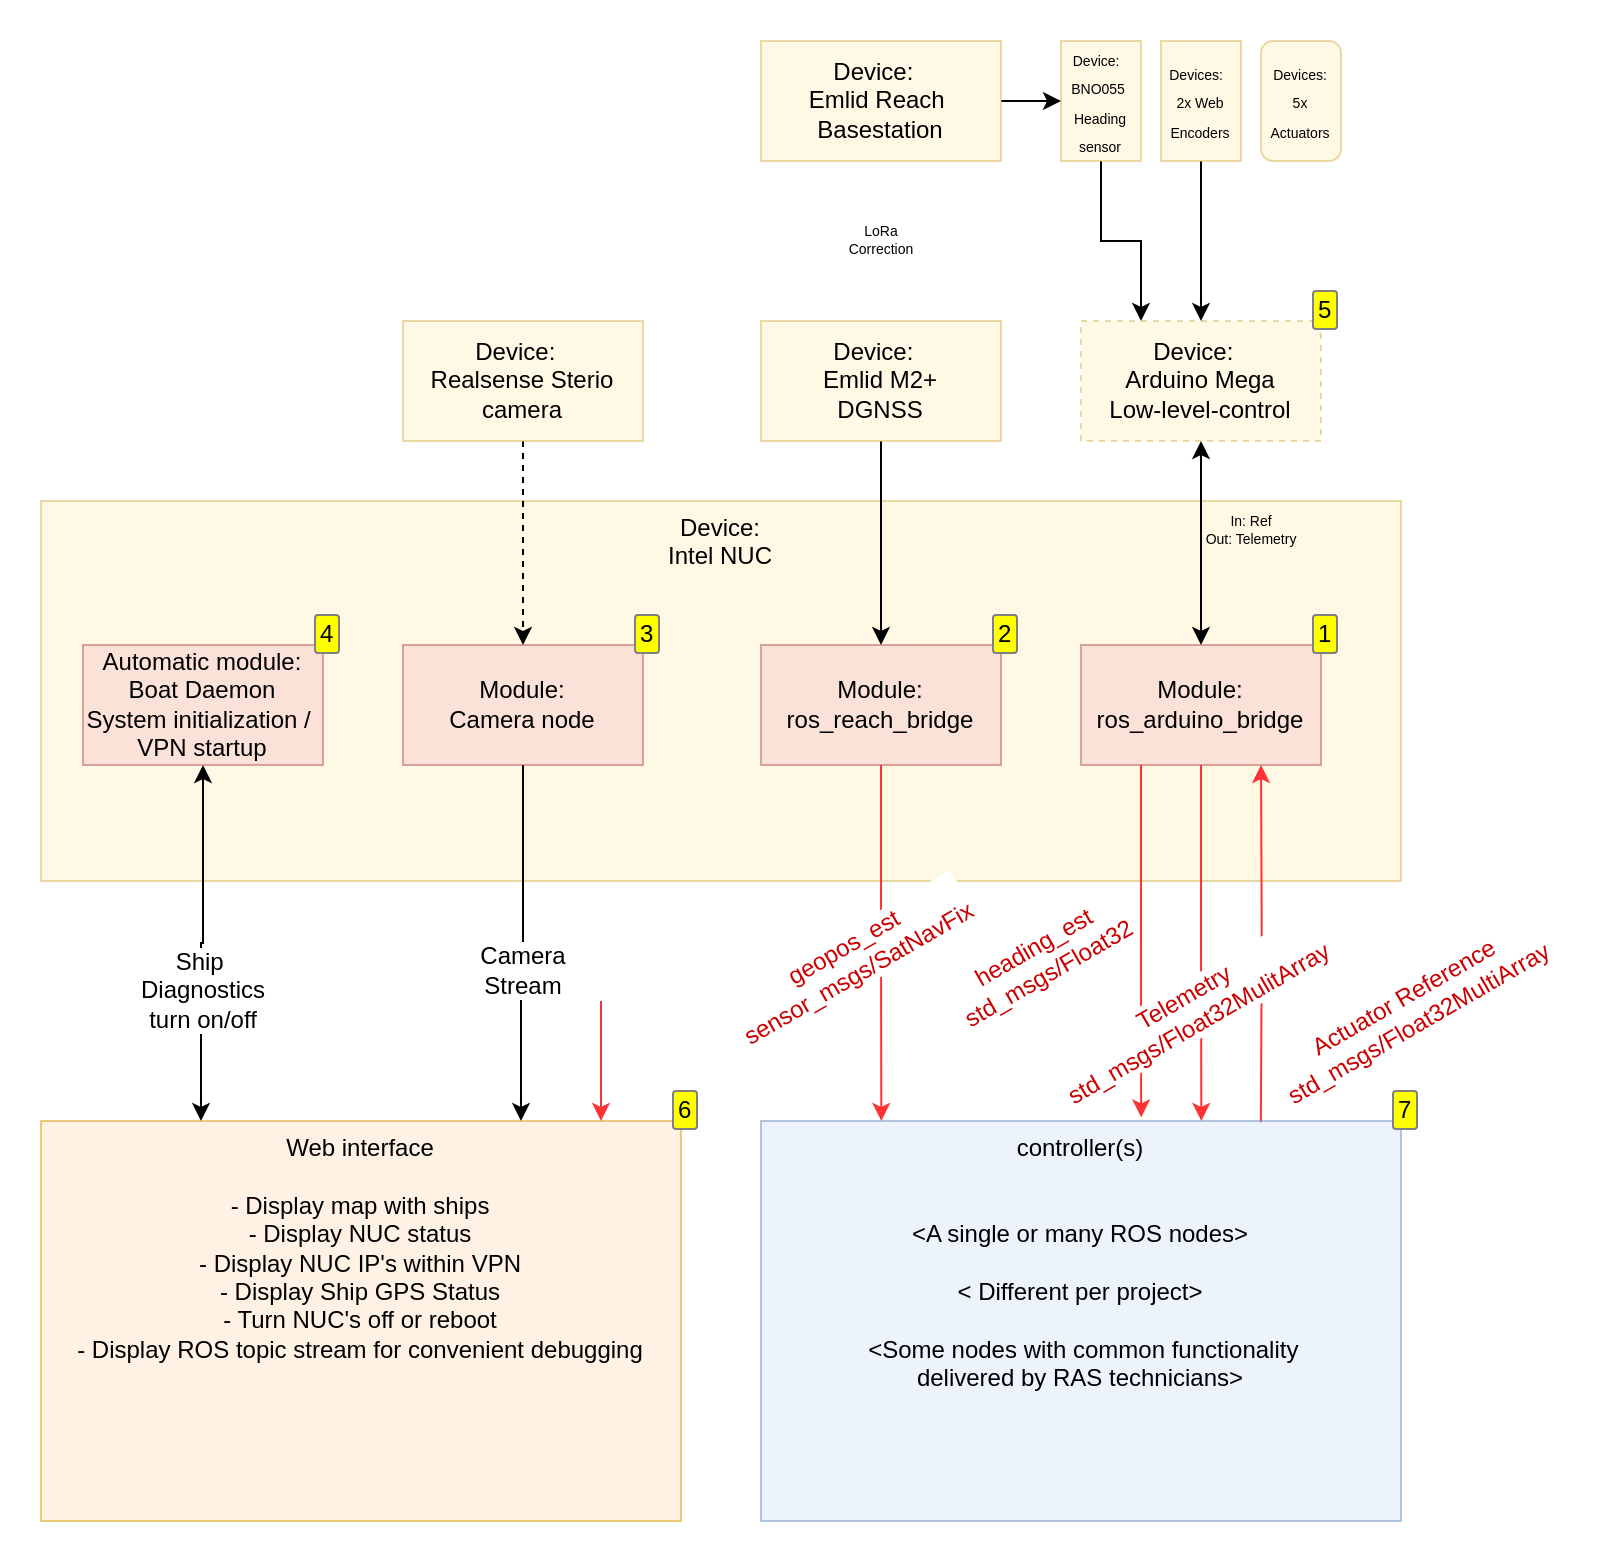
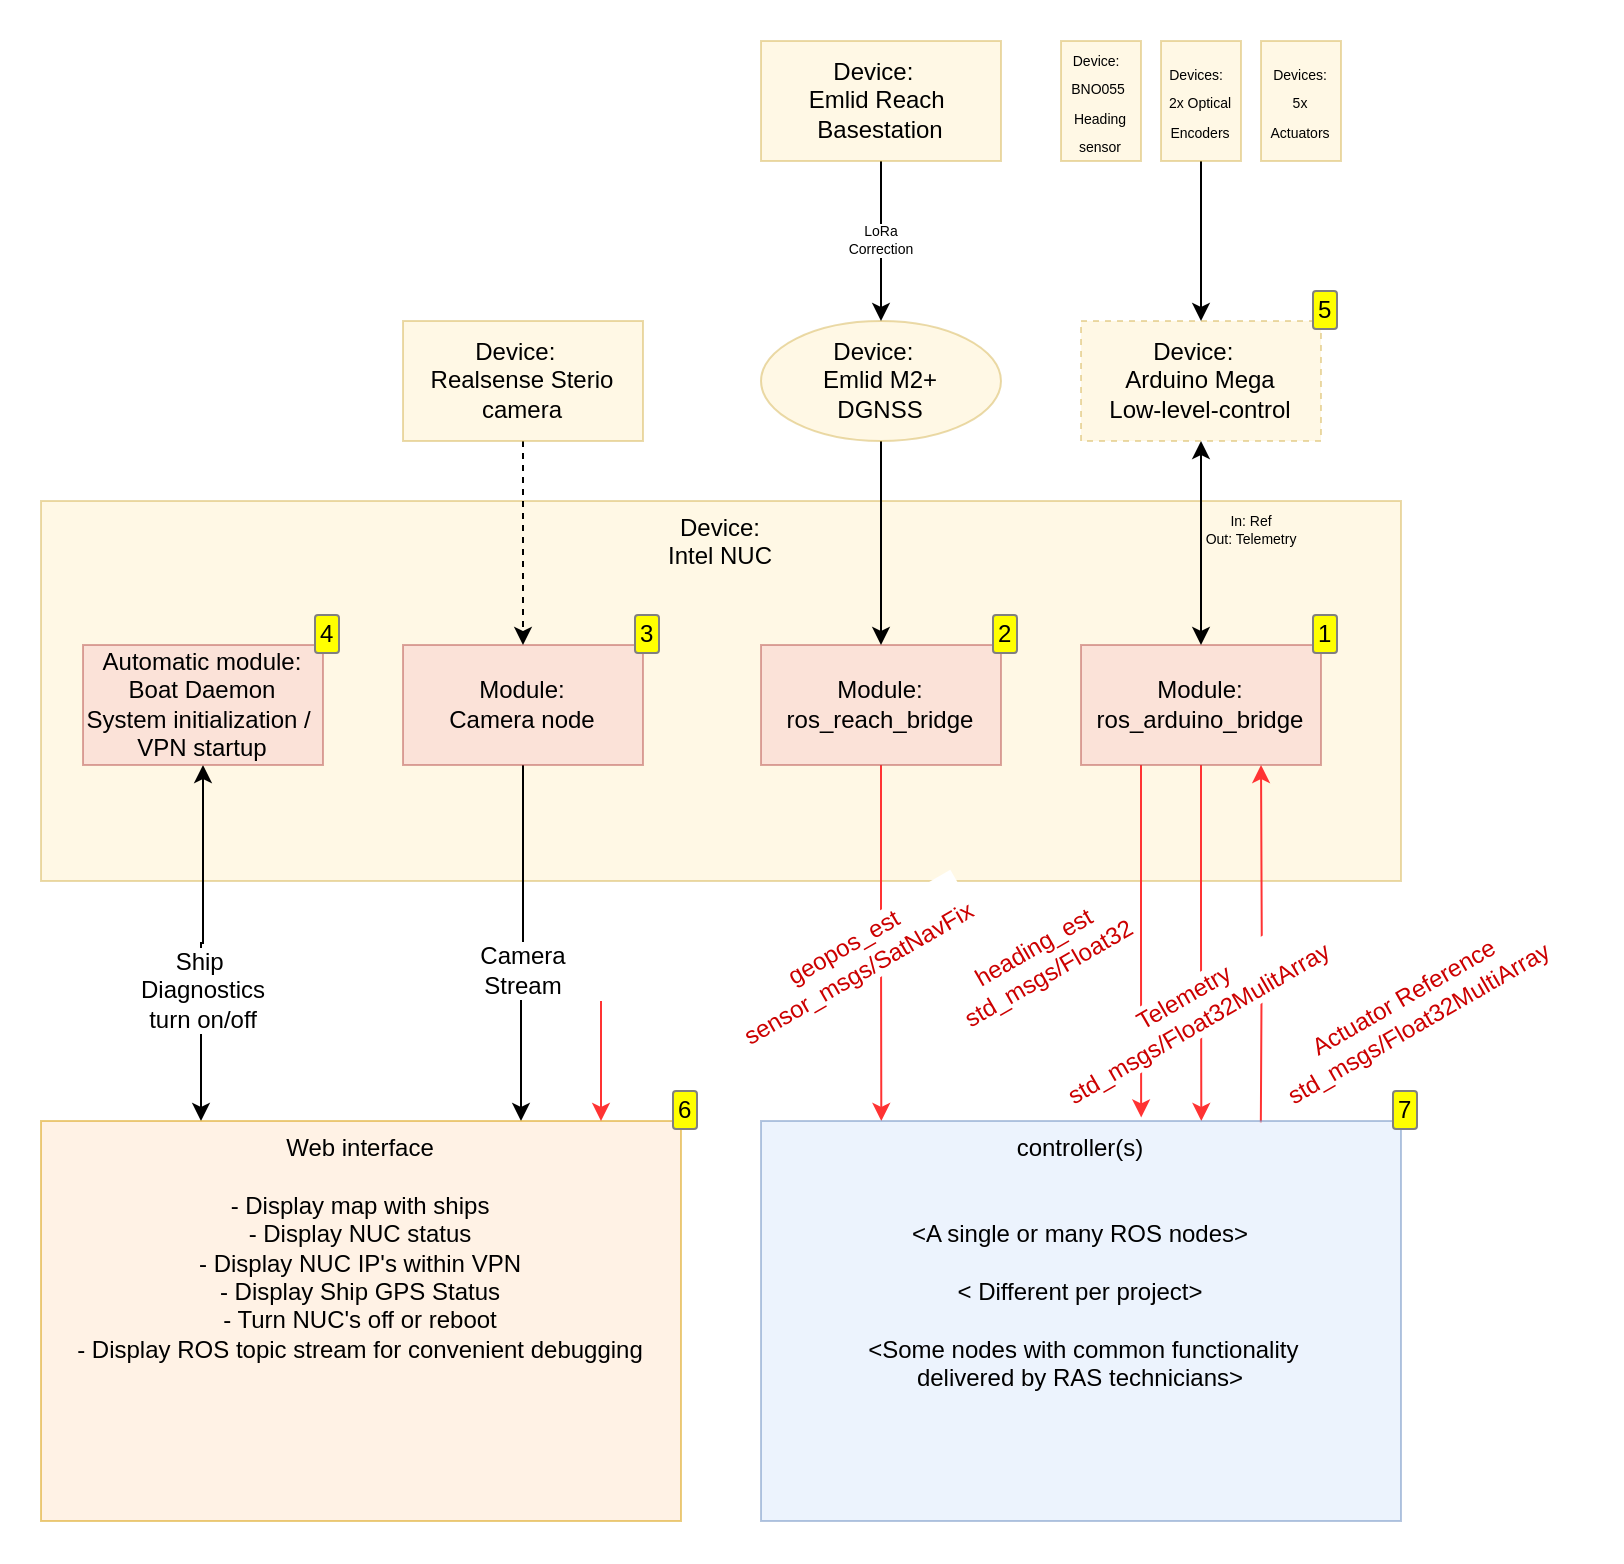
edge "Device: Emlid Reach Basestation" -> "Device: BNO055 Heading sensor": now "Device: Emlid Reach Basestation" -> "Device: Emlid M2+ DGNSS"
node "Devices: 2x Web Encoders": label "Devices: 2x Web Encoders" -> "Devices: 2x Optical Encoders"
node "Devices: 5x Actuators": shape rounded rectangle -> rectangle
edge "Device: BNO055 Heading sensor" -> "Device: Arduino Mega Low-level-control": removed
node "Device: Emlid M2+ DGNSS": shape rectangle -> ellipse
